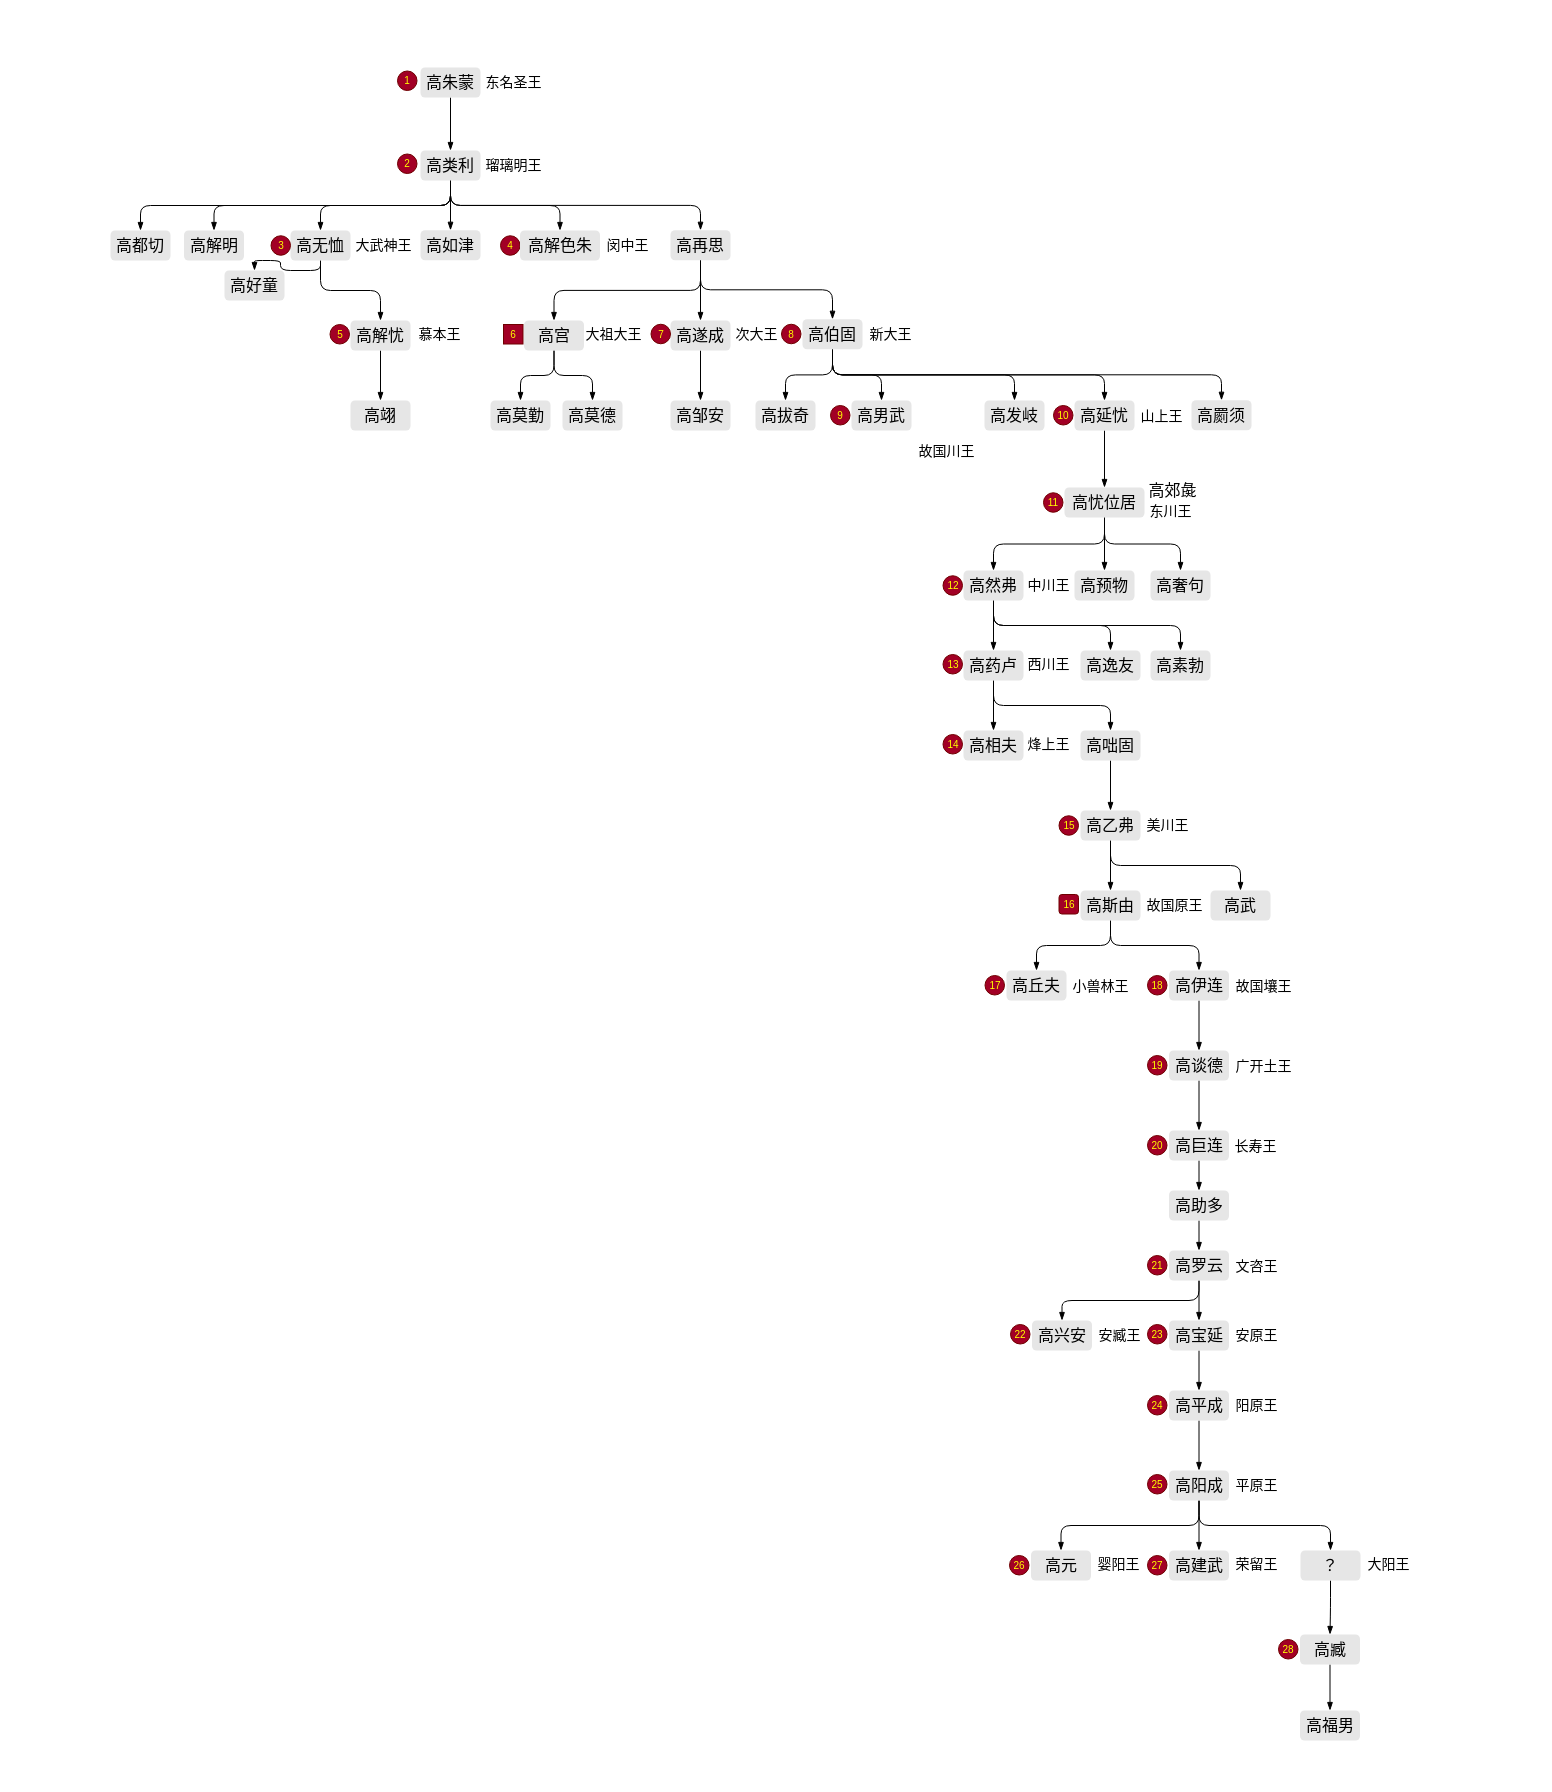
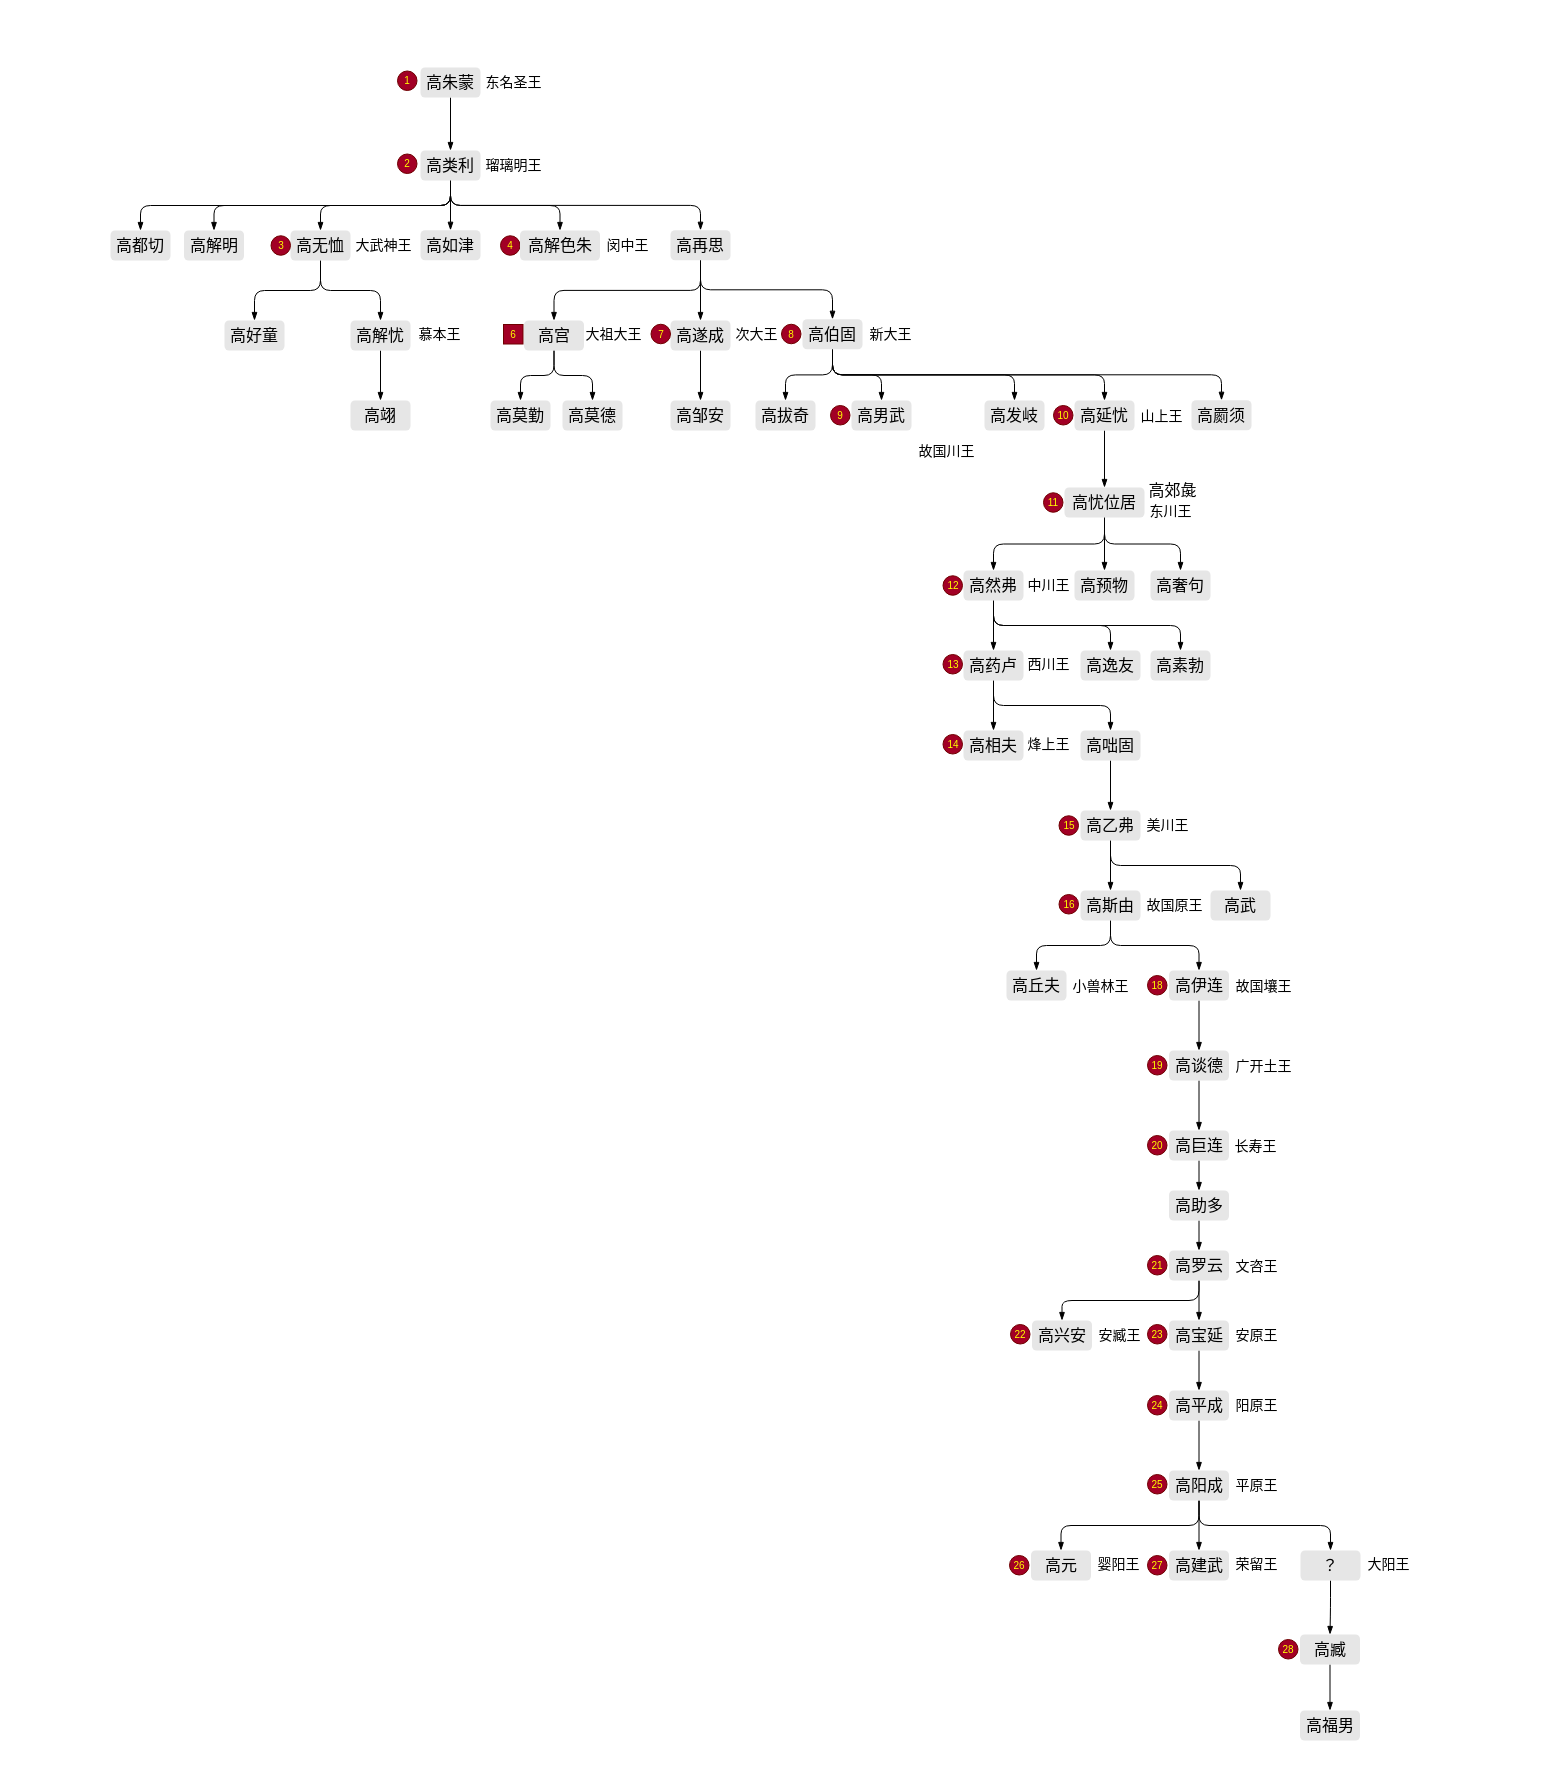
node "高好童": moved (255, 286) -> (255, 336)
node "5": removed
node "16": shape rounded rectangle -> ellipse
node "17": removed
